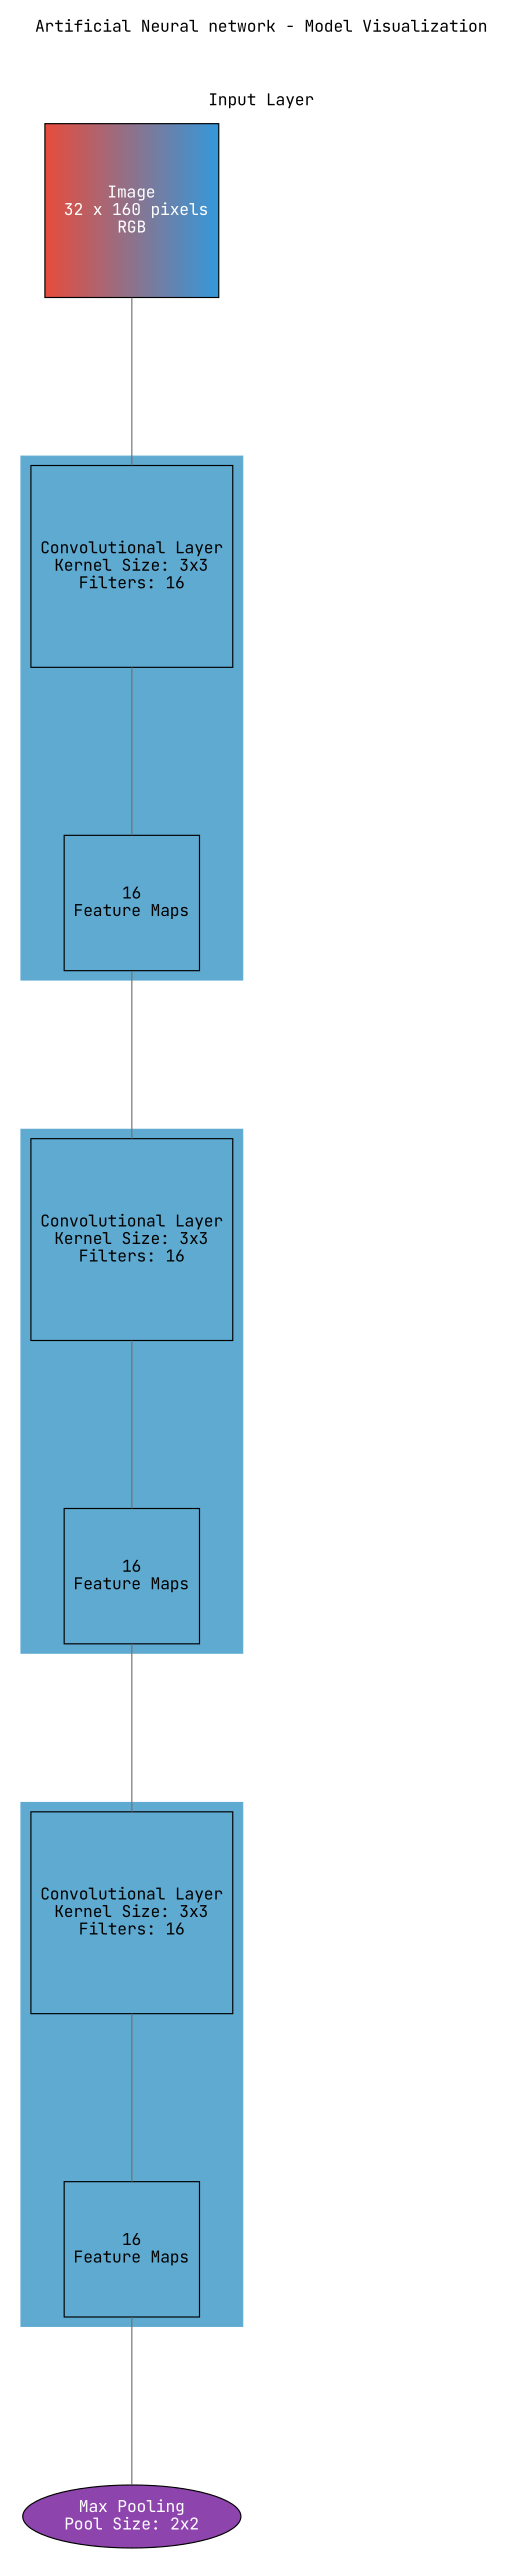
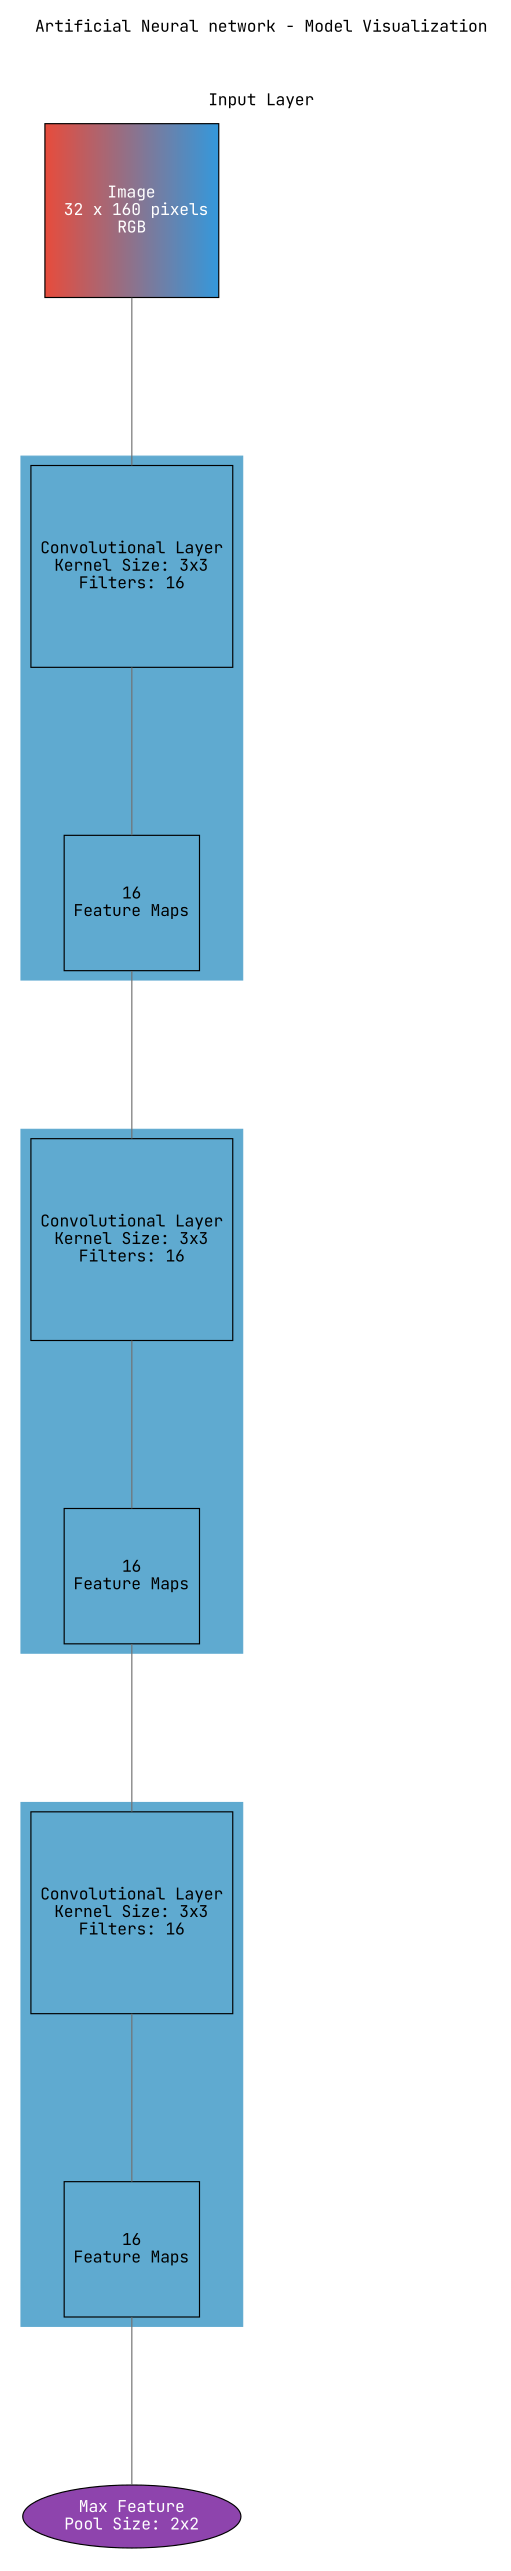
node "Max Pooling Pool Size: 2x2": label "Max Pooling Pool Size: 2x2" -> "Max Feature Pool Size: 2x2"
